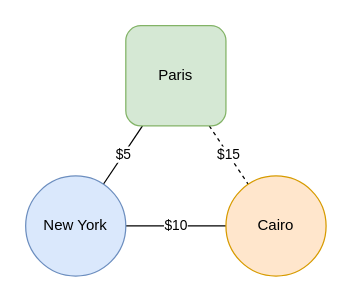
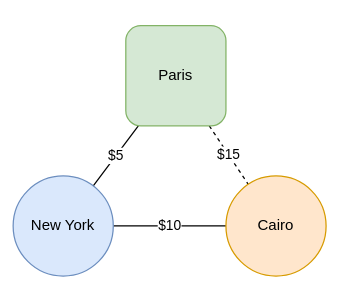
node "New York": moved (76, 226) -> (63, 226)
